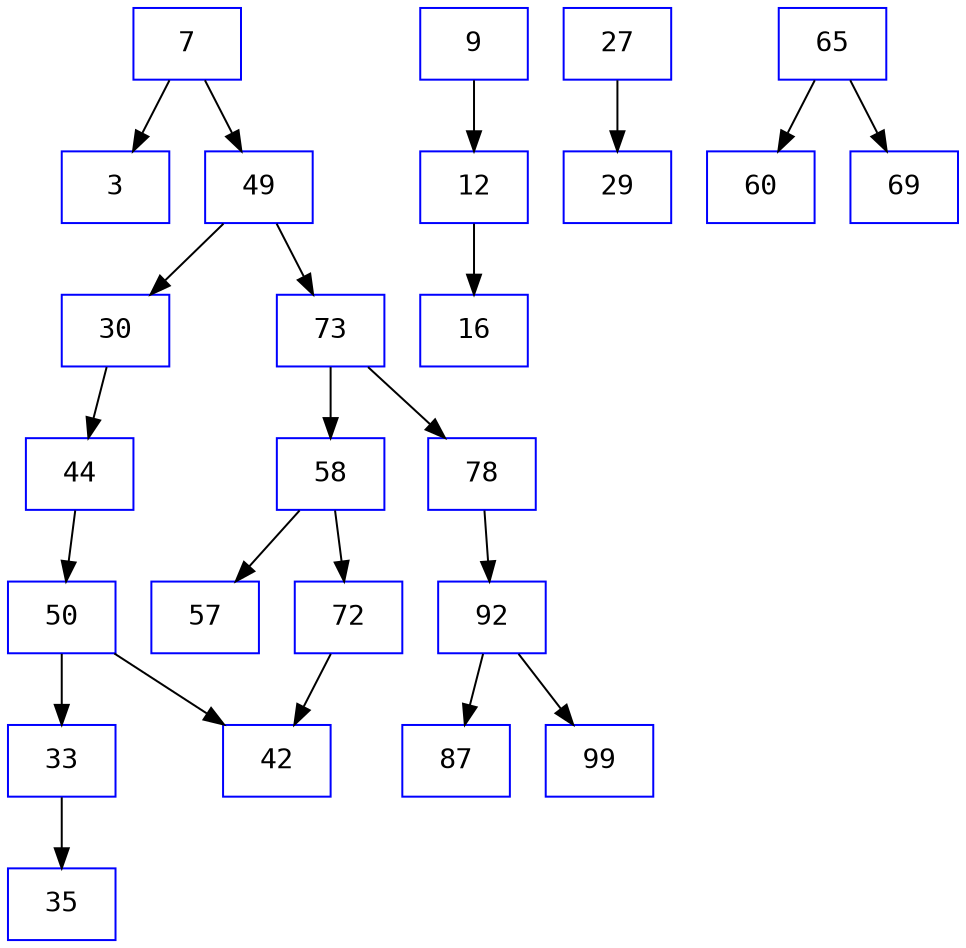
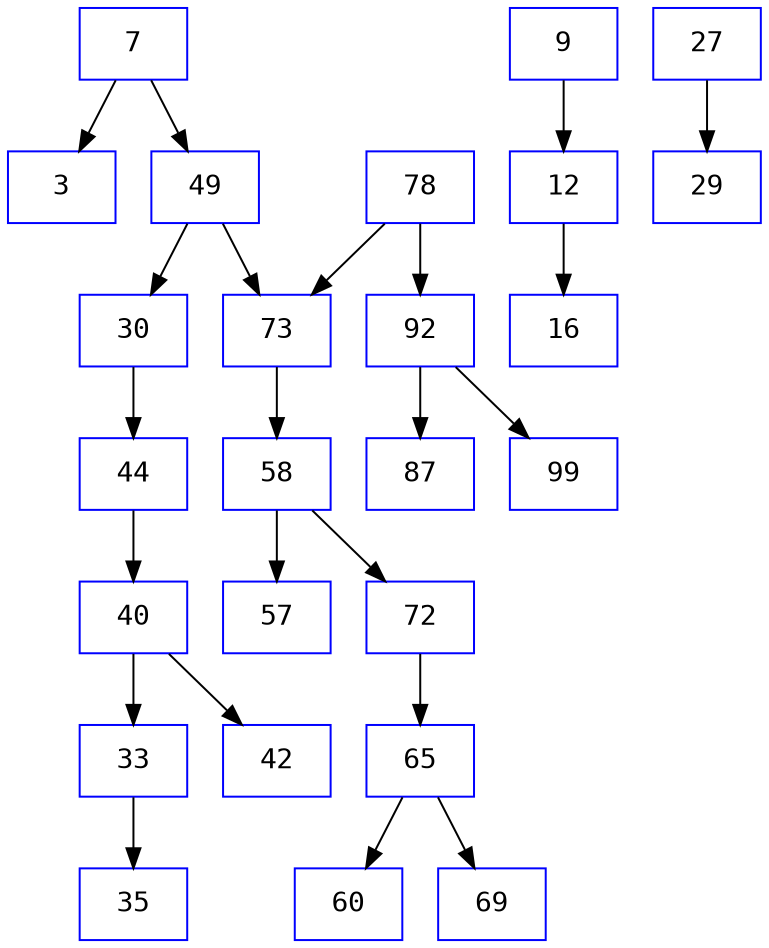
edge "73" -> "78": reversed
node "50": label "50" -> "40"
edge "72" -> "42": now "72" -> "65"
